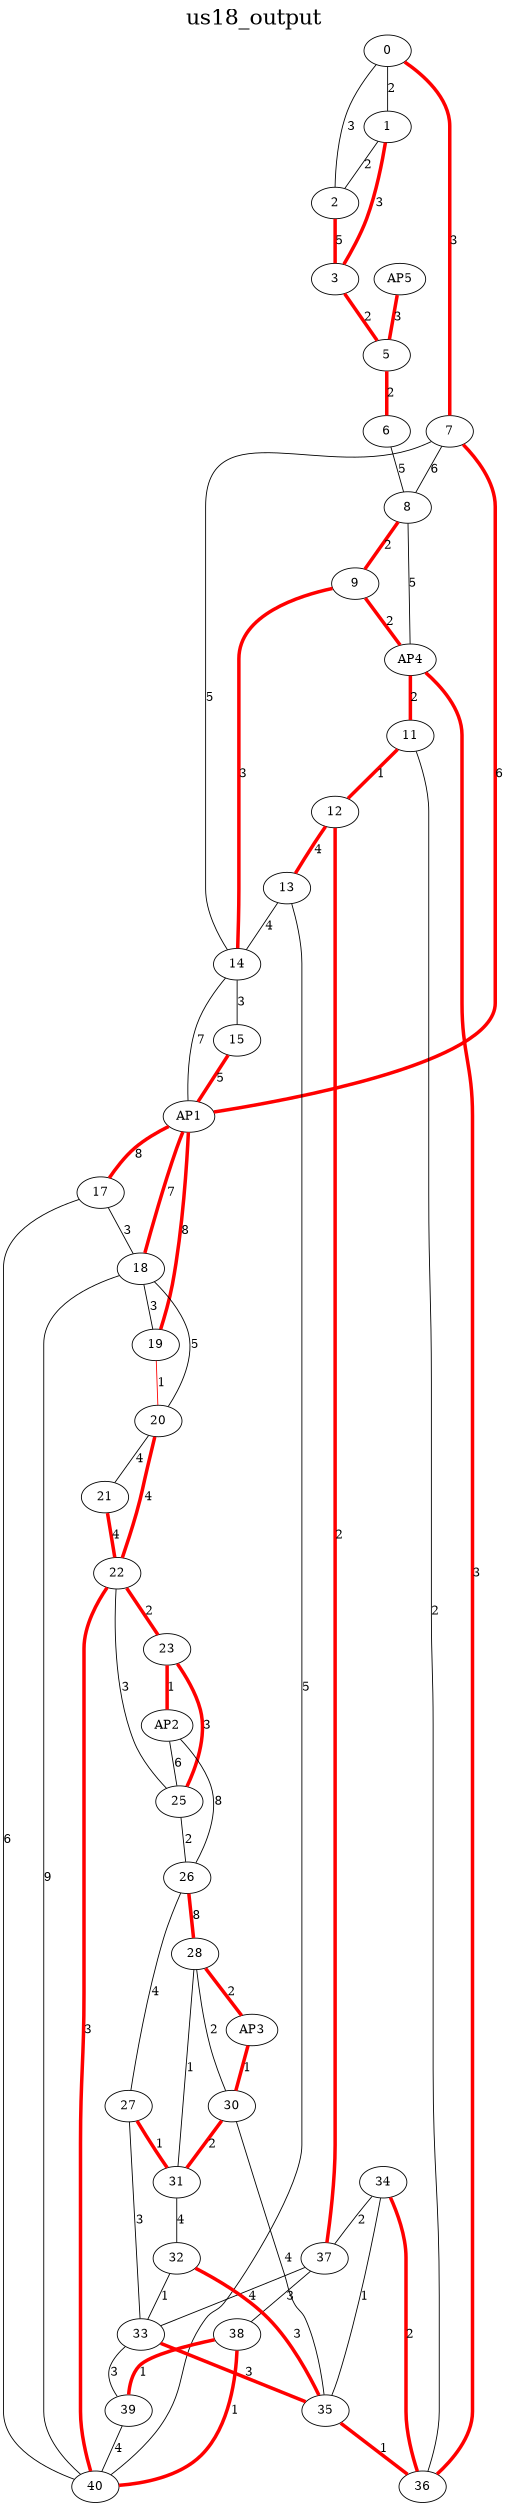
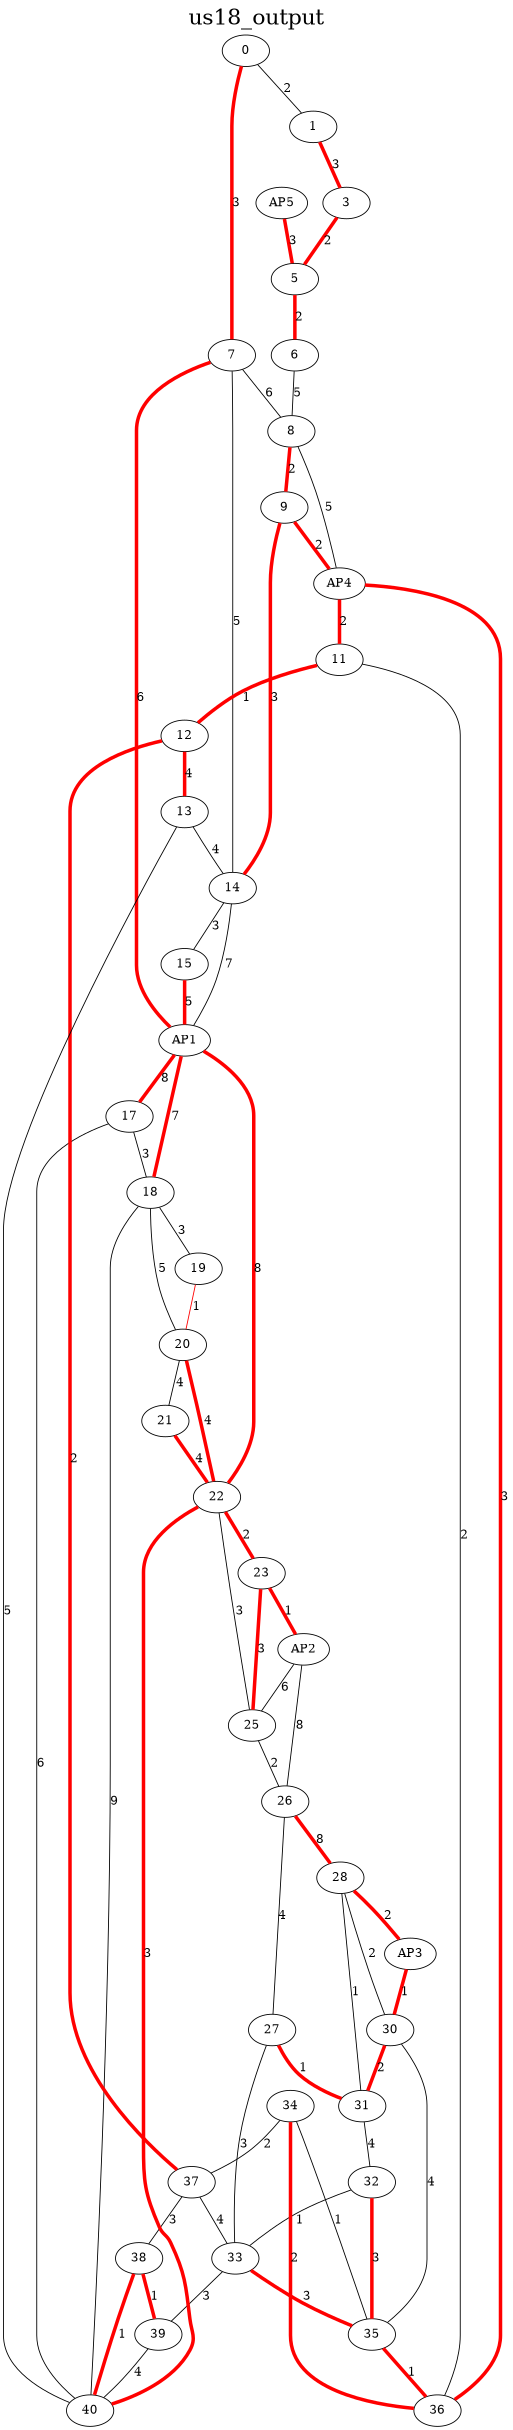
node "2": removed
edge "AP1" -- "19": now "AP1" -- "22"
